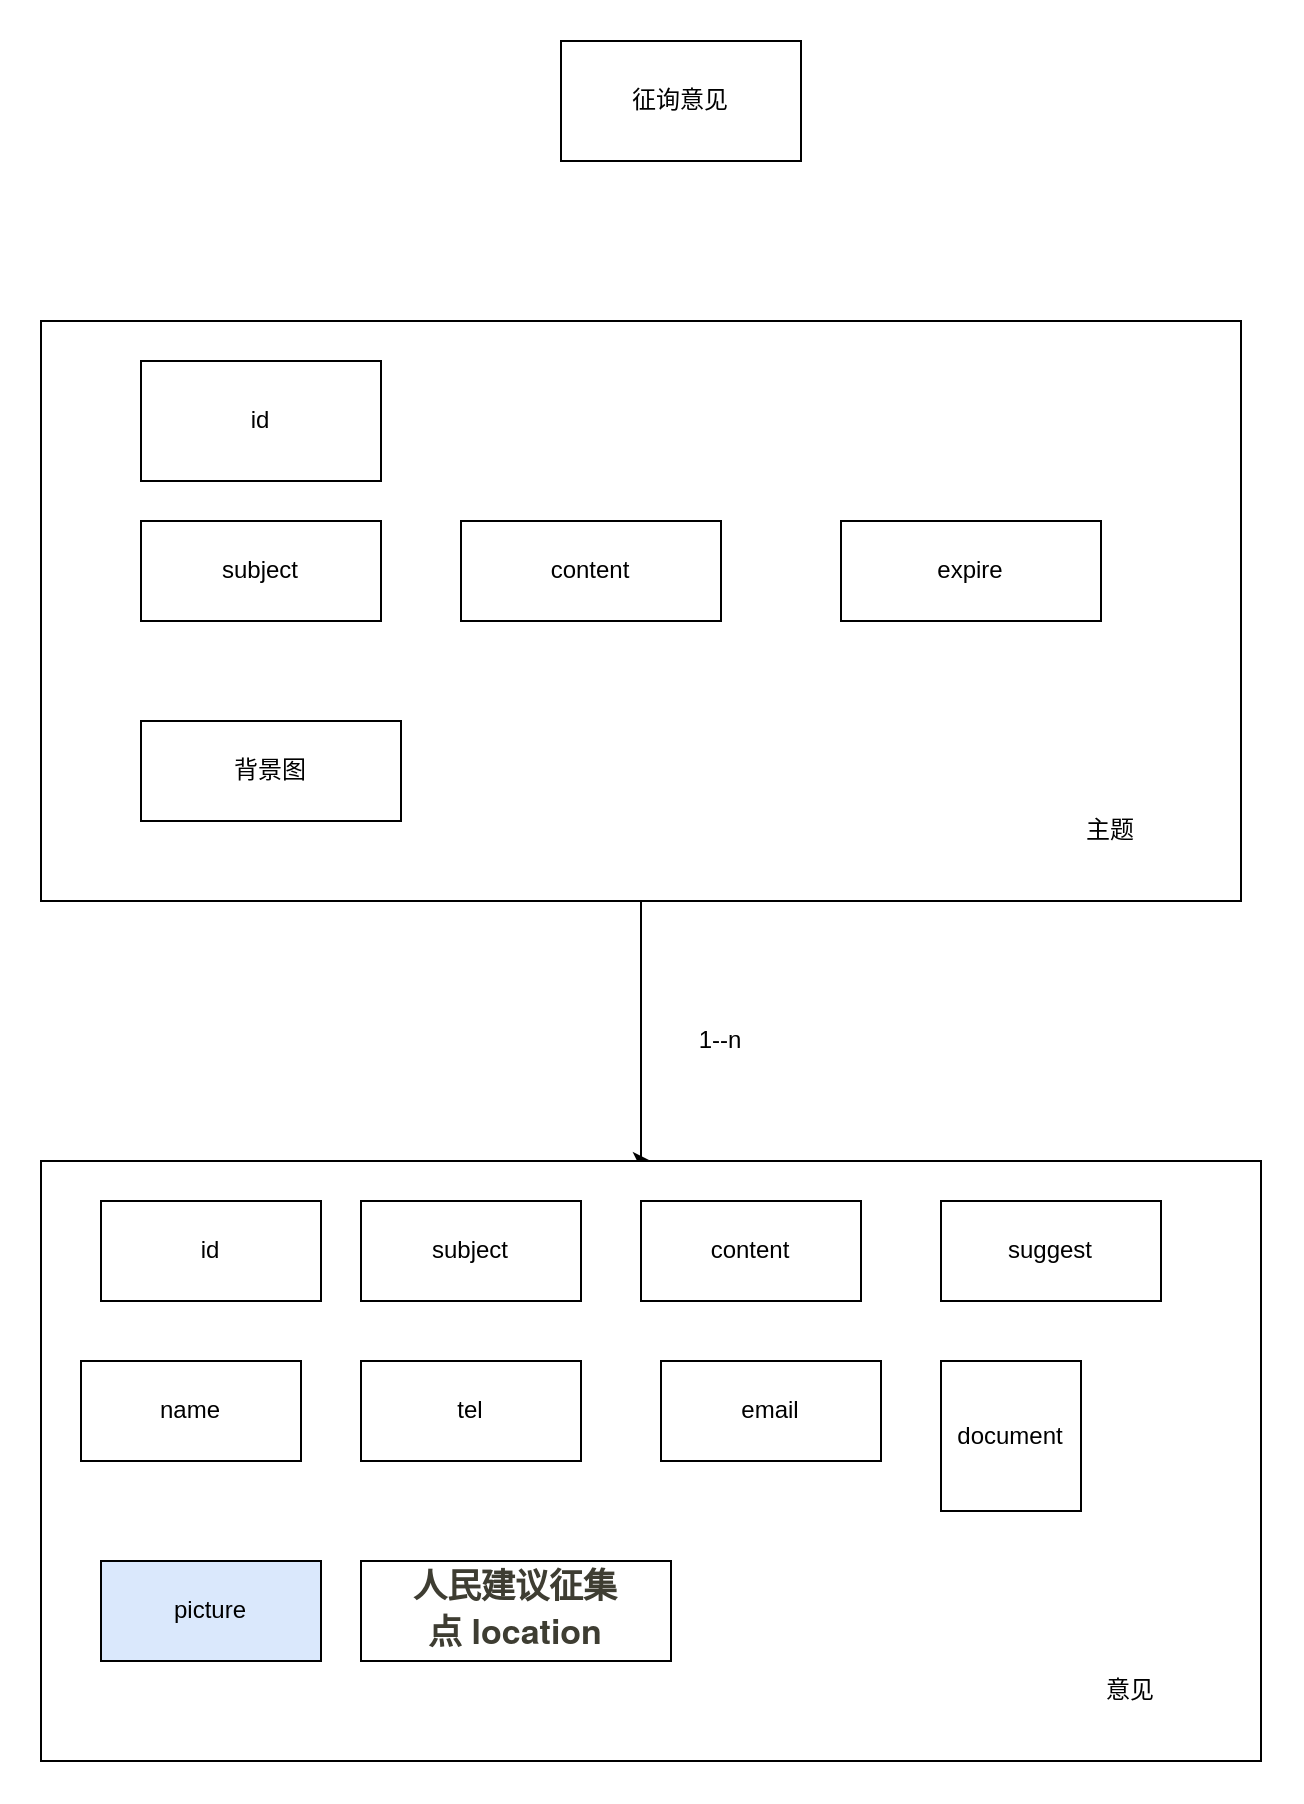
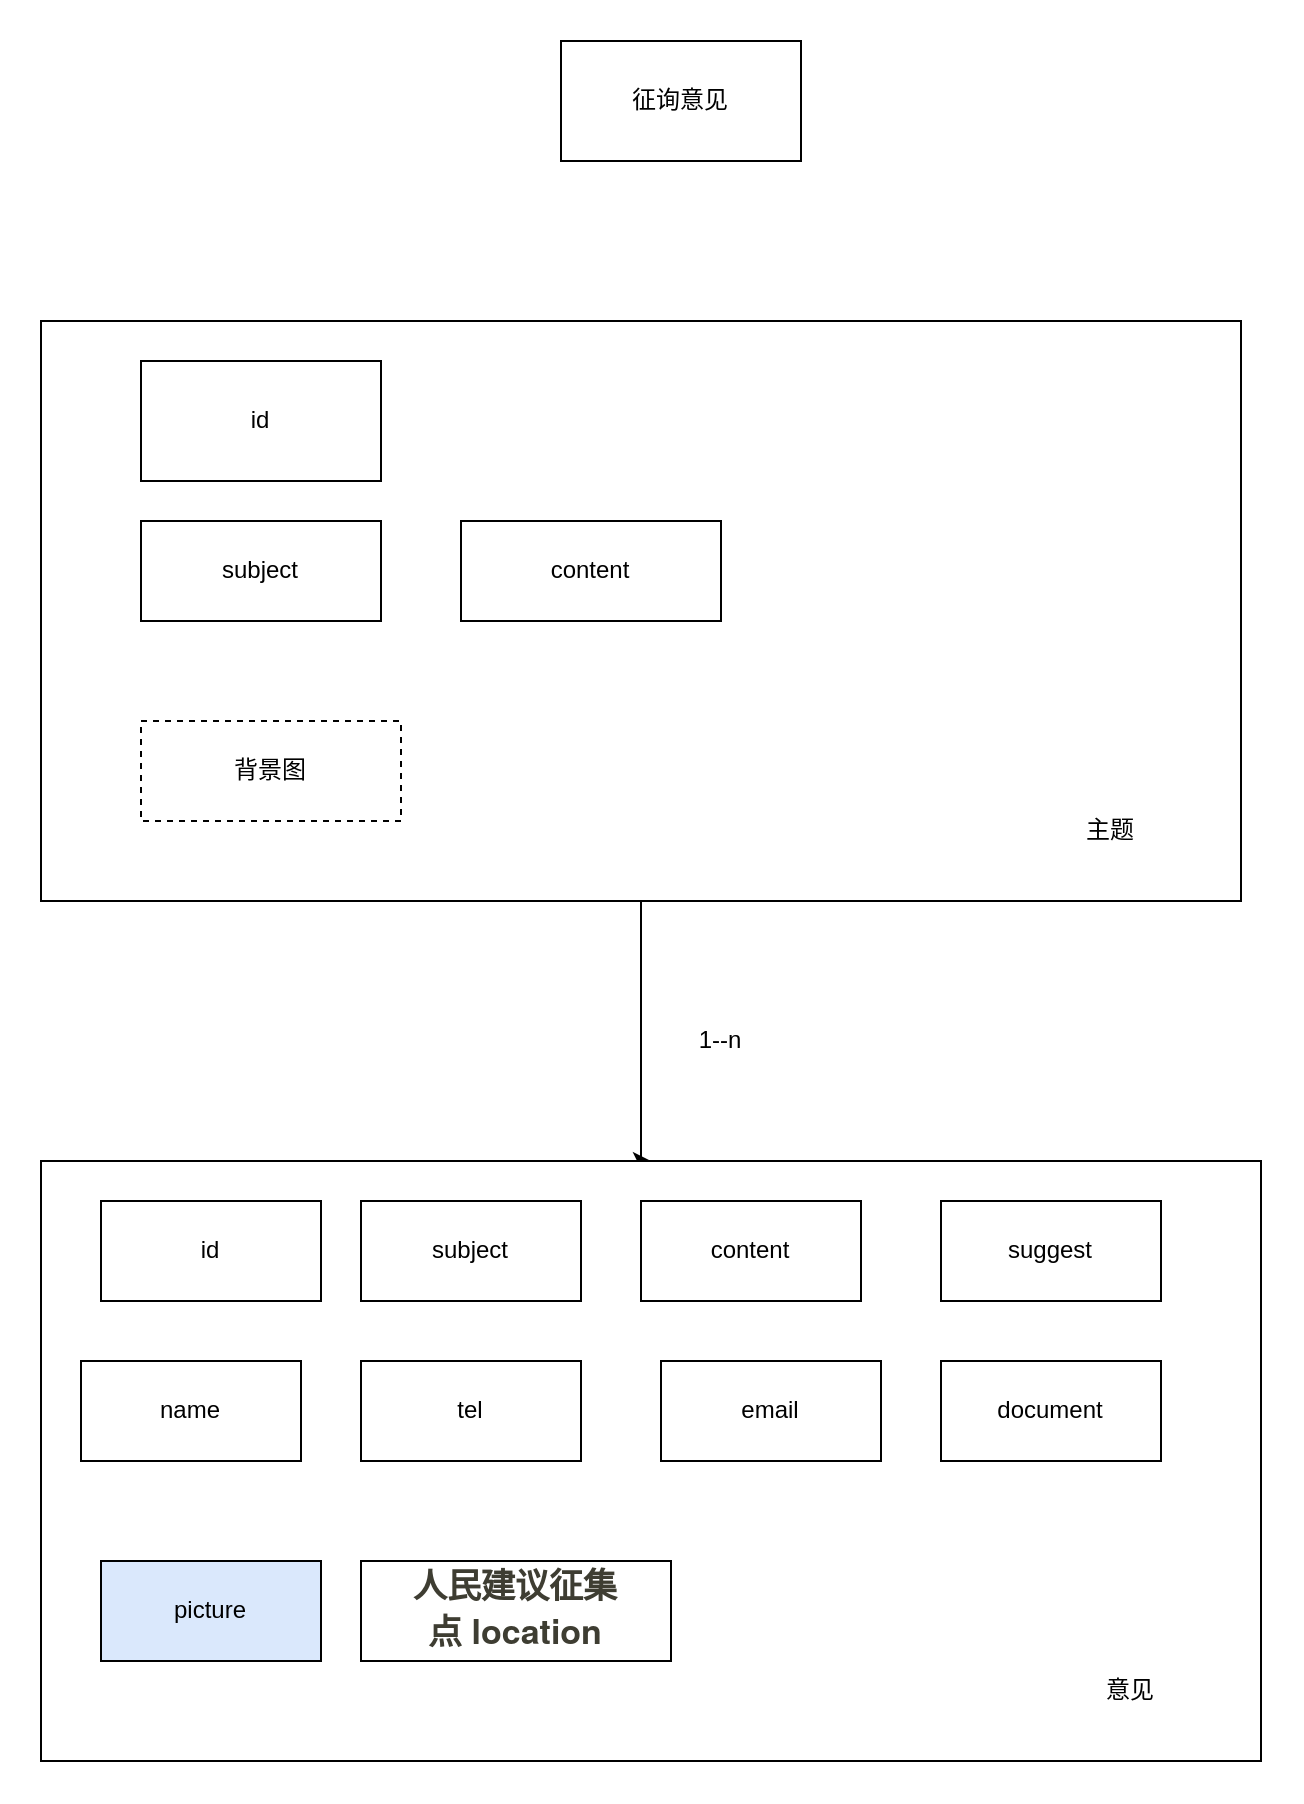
node "expire": removed
node "背景图": style solid -> dashed
node "document": size 140x150 -> 220x100
